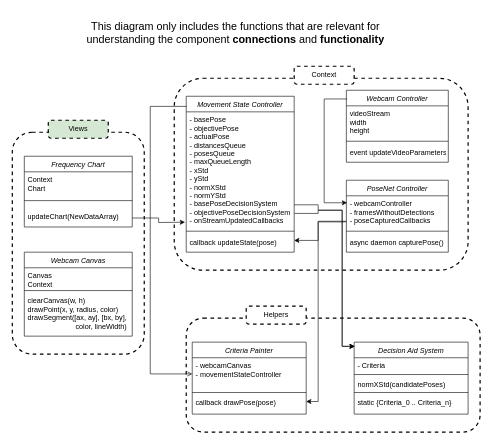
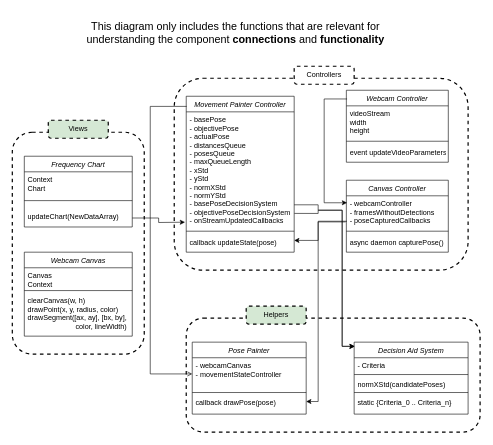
node "Context": label "Context" -> "Controllers"
node "Movement State Controller": label "Movement State Controller" -> "Movement Painter Controller"
node "PoseNet Controller": label "PoseNet Controller" -> "Canvas Controller"
node "Helpers": fillcolor #ffffff -> #d5e8d4
node "Criteria Painter": label "Criteria Painter" -> "Pose Painter"
